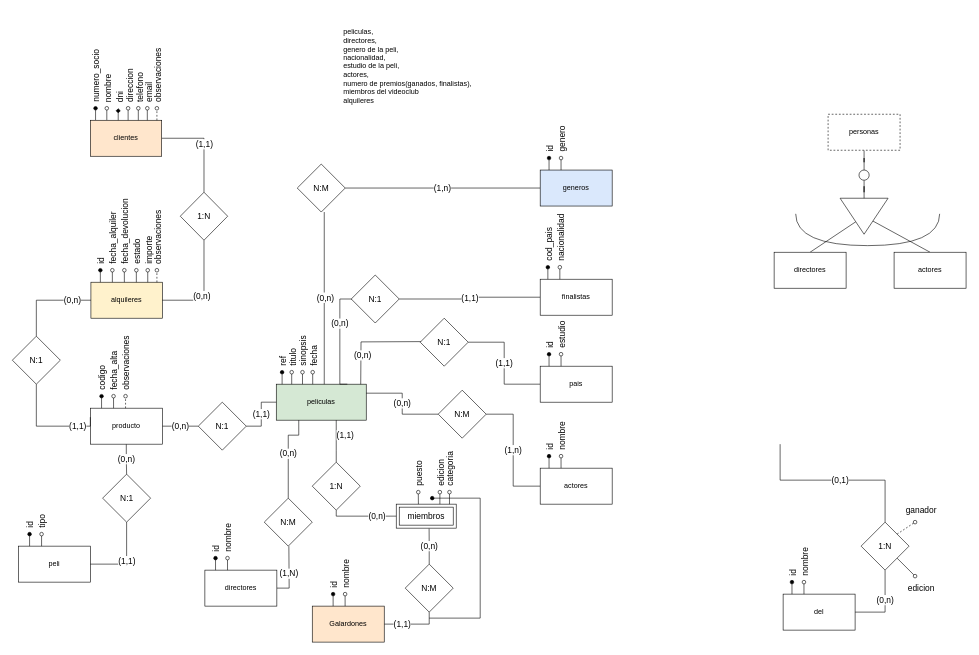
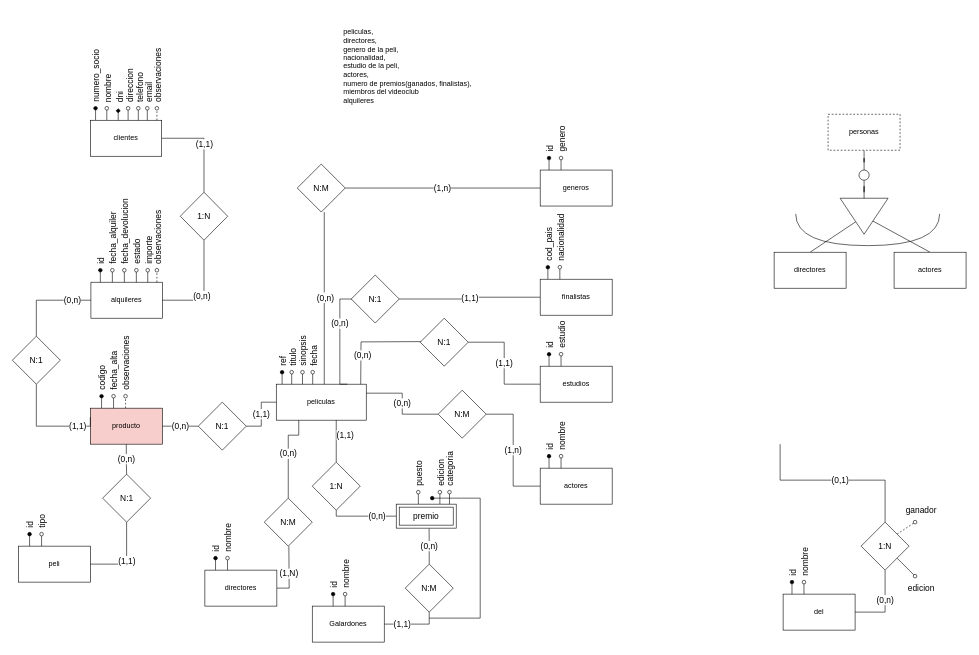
node "clientes": fillcolor #ffe6cc -> #ffffff
node "generos": fillcolor #dae8fc -> #ffffff
node "alquileres": fillcolor #fff2cc -> #ffffff
node "pais": label "pais" -> "estudios"
node "peliculas": fillcolor #d5e8d4 -> #ffffff
node "producto": fillcolor #ffffff -> #f8cecc
node "miembros": label "miembros" -> "premio"
node "Galardones": fillcolor #ffe6cc -> #ffffff
